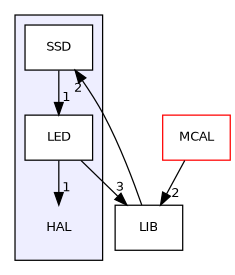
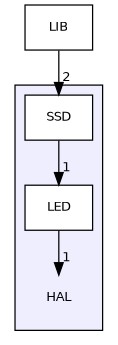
node "MCAL": removed
edge "LED" -> "LIB": removed
